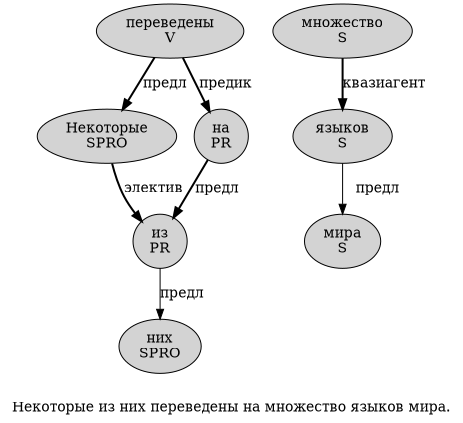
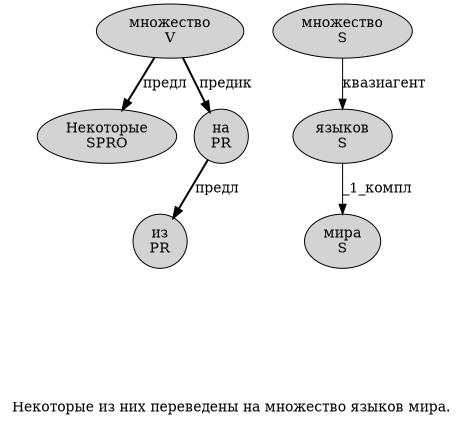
node "переведены V": label "переведены V" -> "множество V"
edge "множество S" -> "языков S": style bold -> solid
edge "языков S" -> "мира S": label "предл" -> "_1_компл"
edge "Некоторые SPRO" -> "из PR": removed, label "электив"
node "них SPRO": removed
